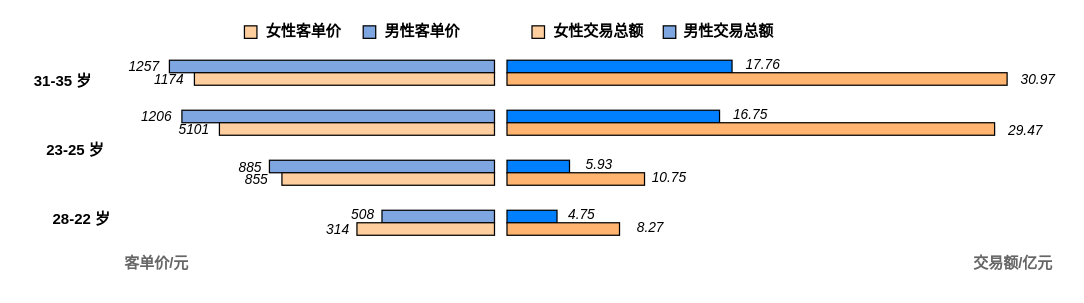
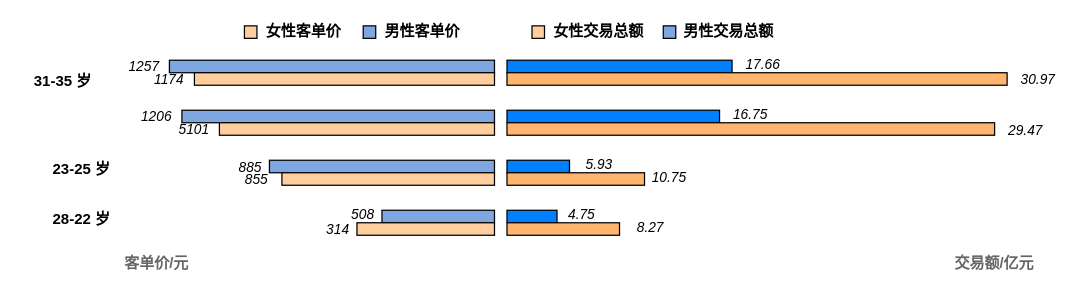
node "17.76": label "17.76" -> "17.66"
node "23-25 岁": moved (76, 151) -> (82, 169)
node "交易额/亿元": moved (1013, 263) -> (994, 263)
